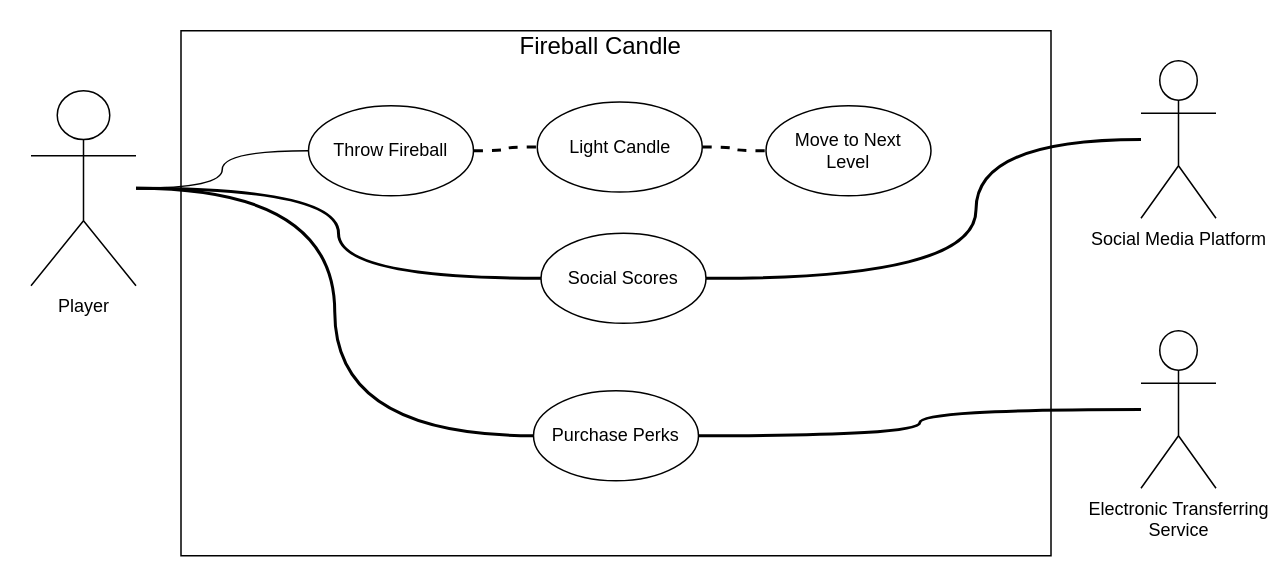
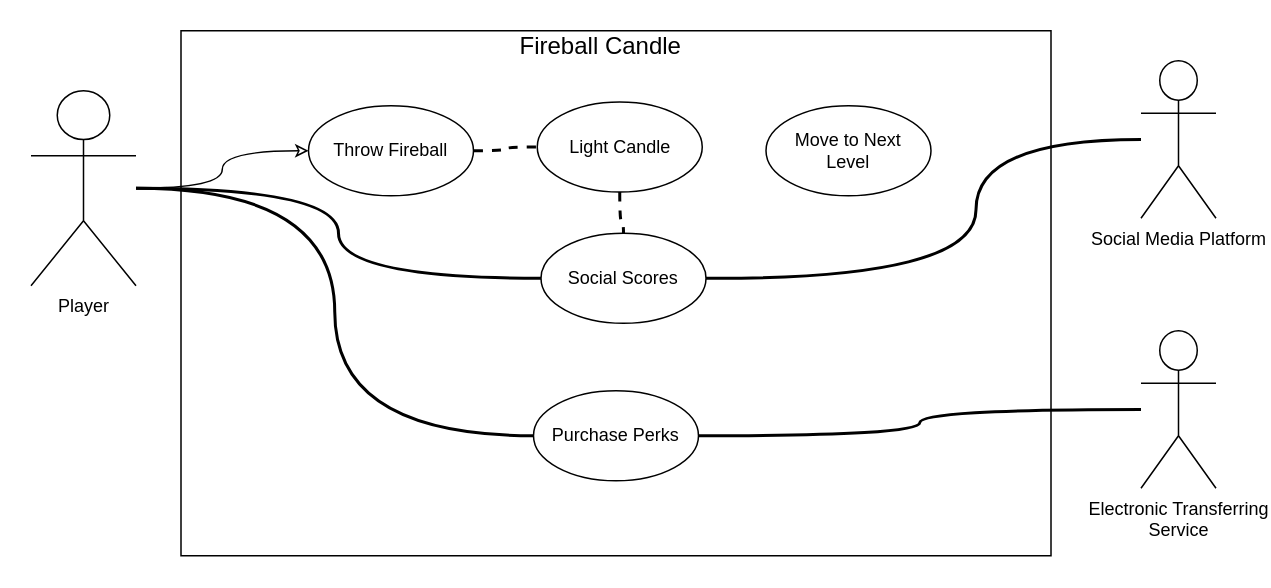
edge "Light Candle" -- "Move to Next Level": now "Light Candle" -- "Social Scores"
edge "Throw Fireball" -- "Player": arrowhead none -> classic
